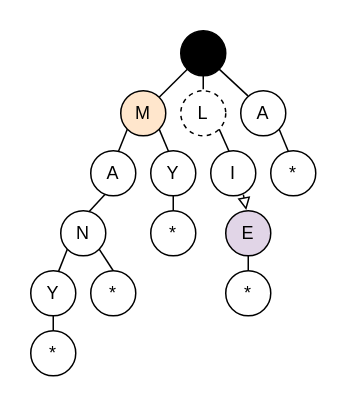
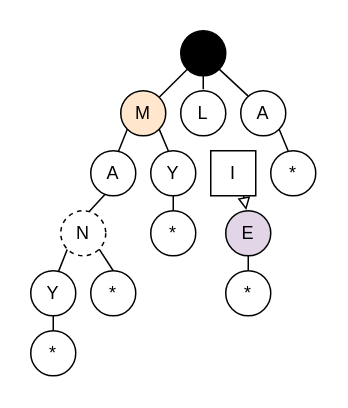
node "L": style dashed -> solid
edge "L" -- "I": removed
node "I": shape ellipse -> rectangle
node "N": style solid -> dashed
